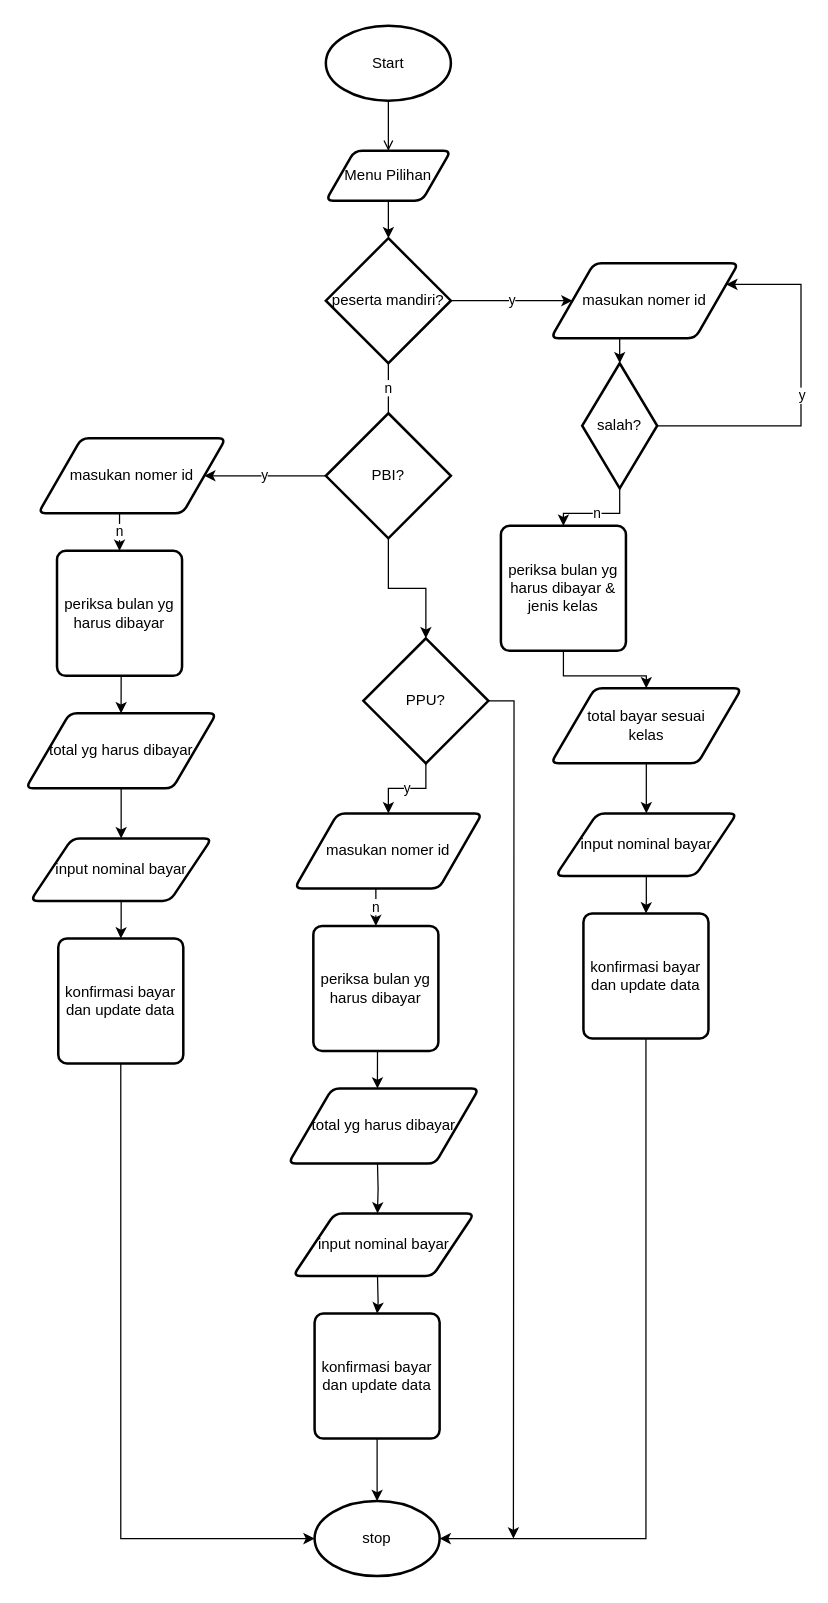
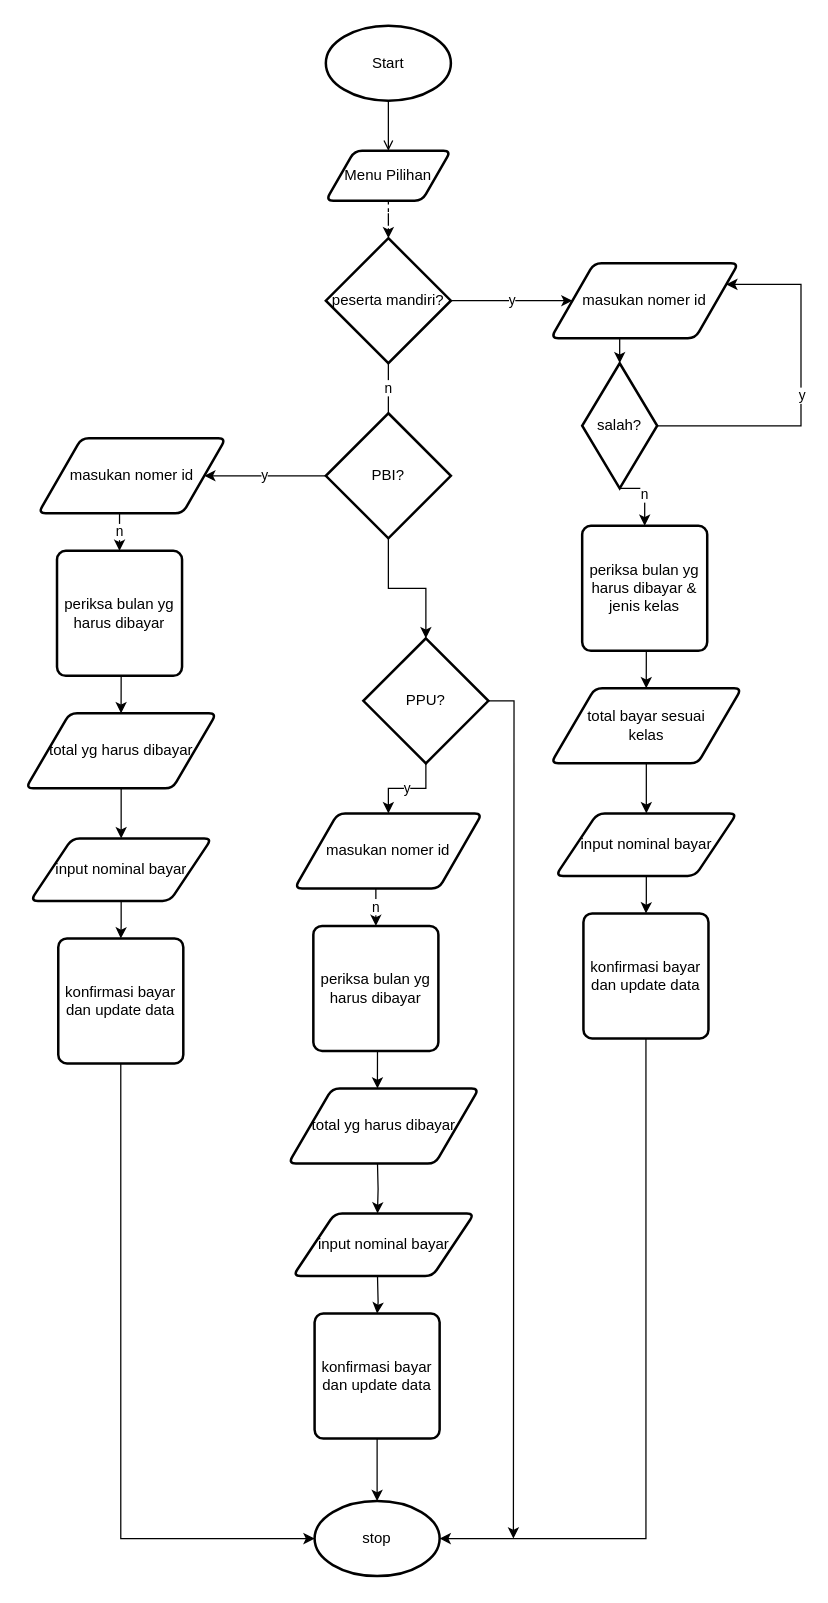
edge "Menu Pilihan" -> "peserta mandiri?": style solid -> dashed
node "periksa bulan yg harus dibayar & jenis kelas": moved (563, 588) -> (644, 588)
